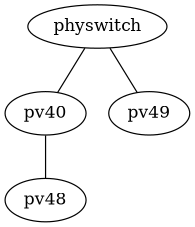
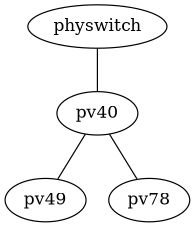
edge "physwitch" -- "pv49": now "pv40" -- "pv49"
node "pv48": label "pv48" -> "pv78"
